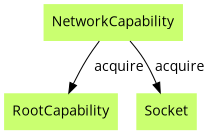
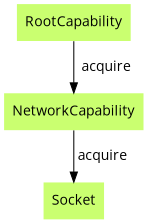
edge "NetworkCapability" -> "RootCapability": reversed
